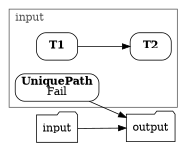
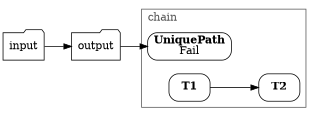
cluster "input": label "input" -> "chain"
edge "UniquePath" -> "output": reversed
